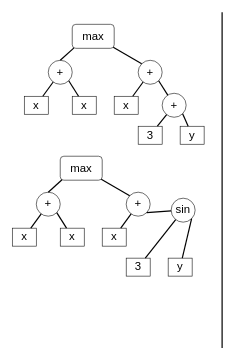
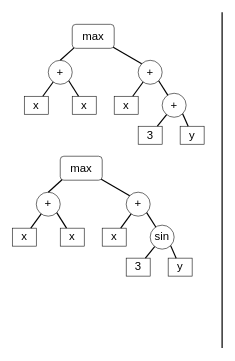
node "sin": moved (183, 210) -> (162, 237)
